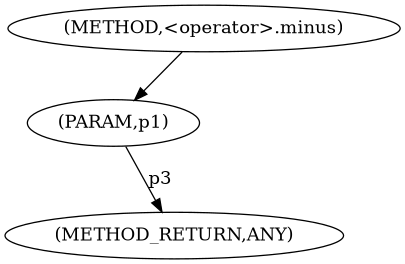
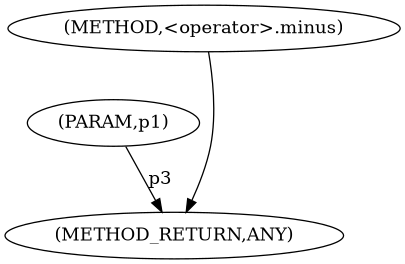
edge "(METHOD,<operator>.minus)" -> "(PARAM,p1)": now "(METHOD,<operator>.minus)" -> "(METHOD_RETURN,ANY)"
